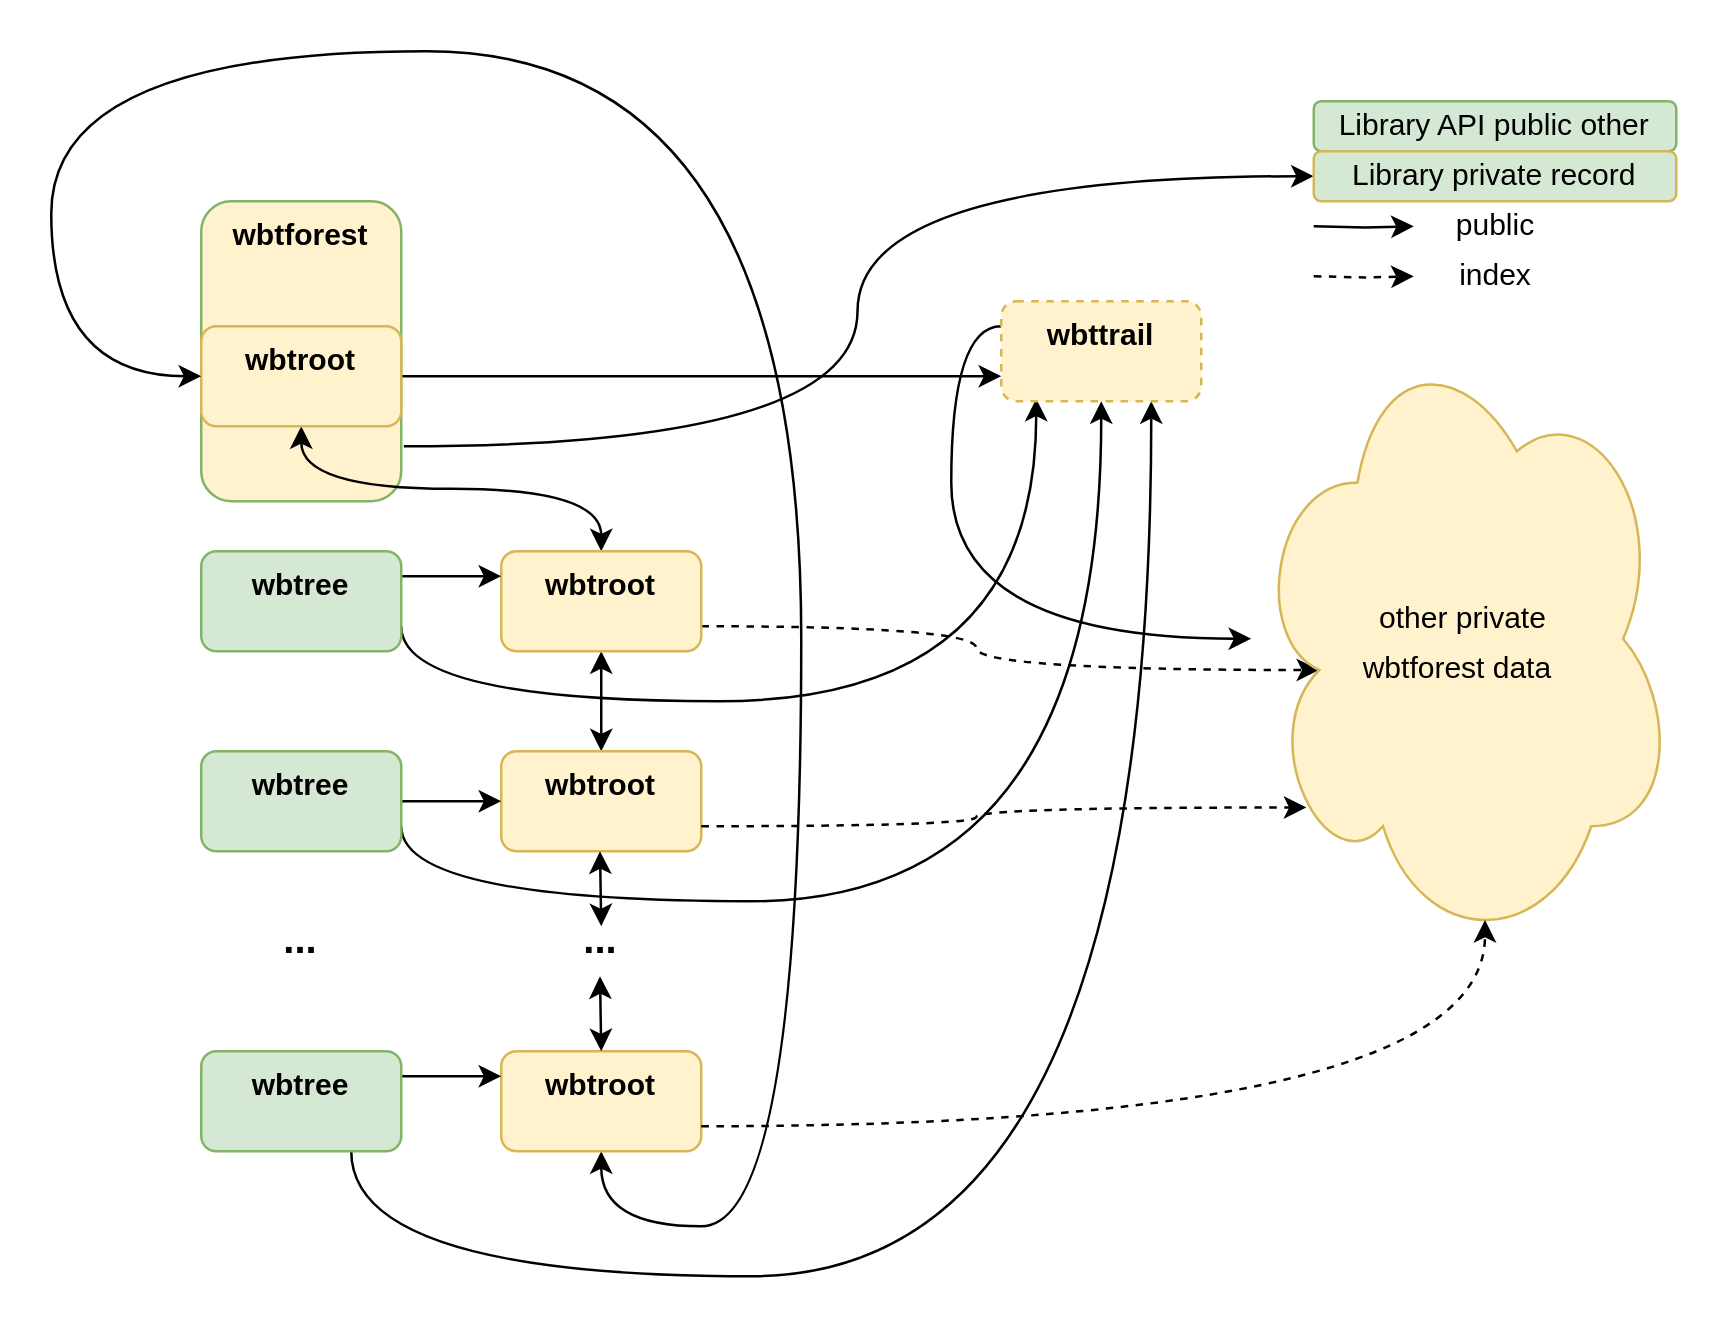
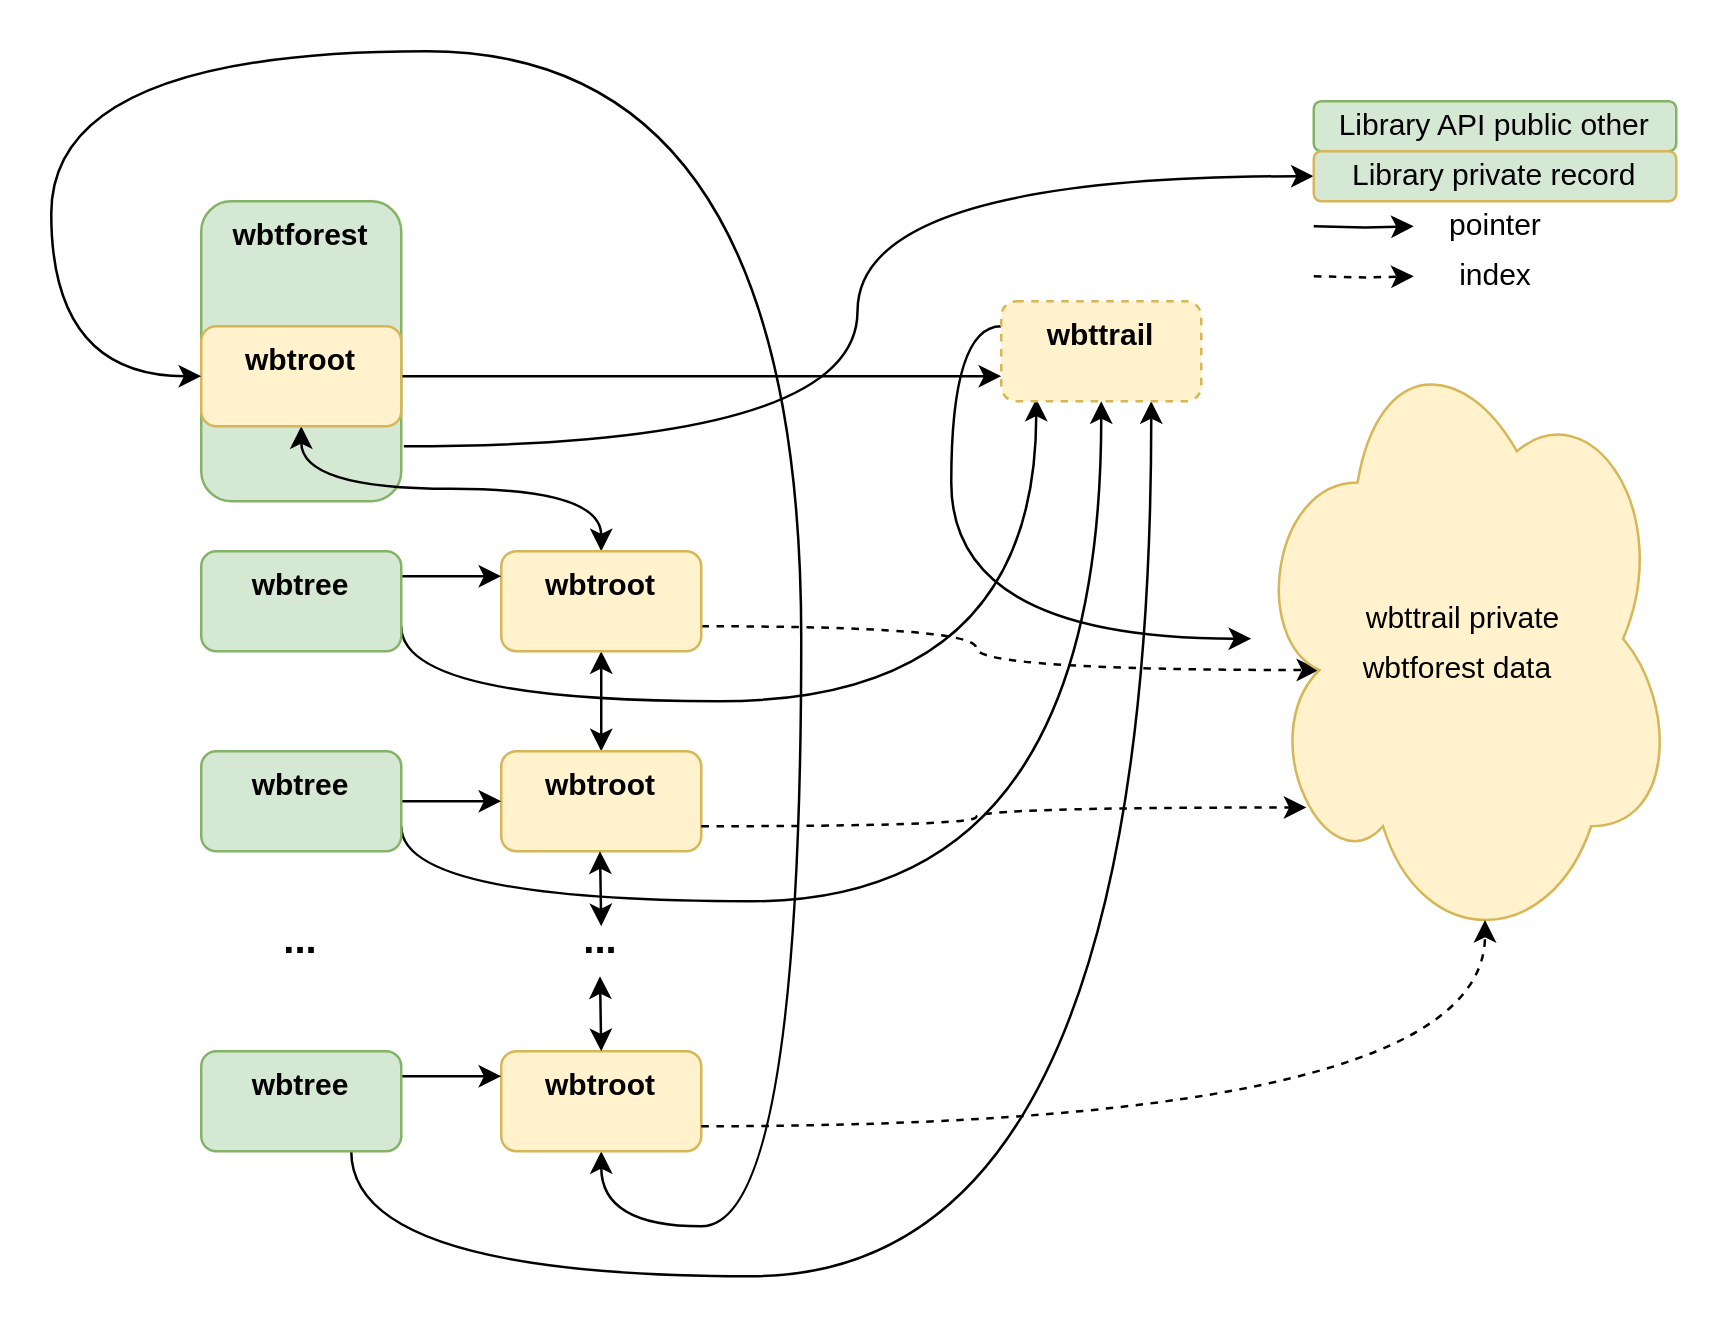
node "public": label "public" -> "pointer"
node "wbtforest": fillcolor #fff2cc -> #d5e8d4
node "other private wbtforest data": label "other private wbtforest data" -> "wbttrail private wbtforest data"
